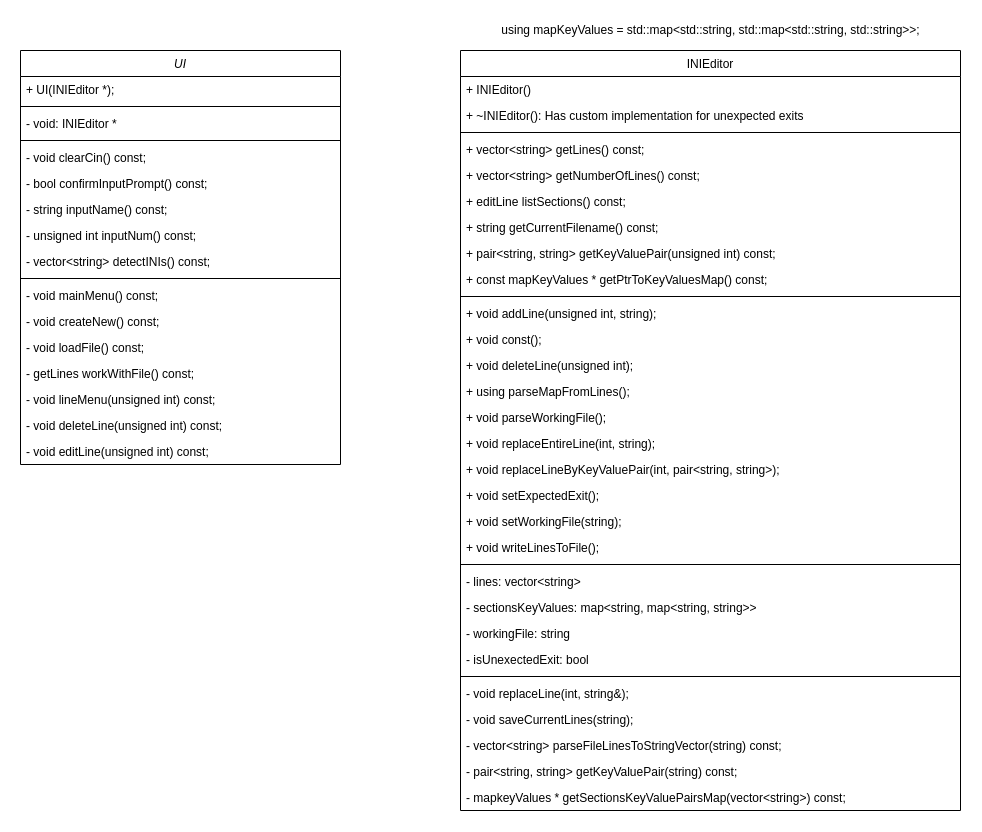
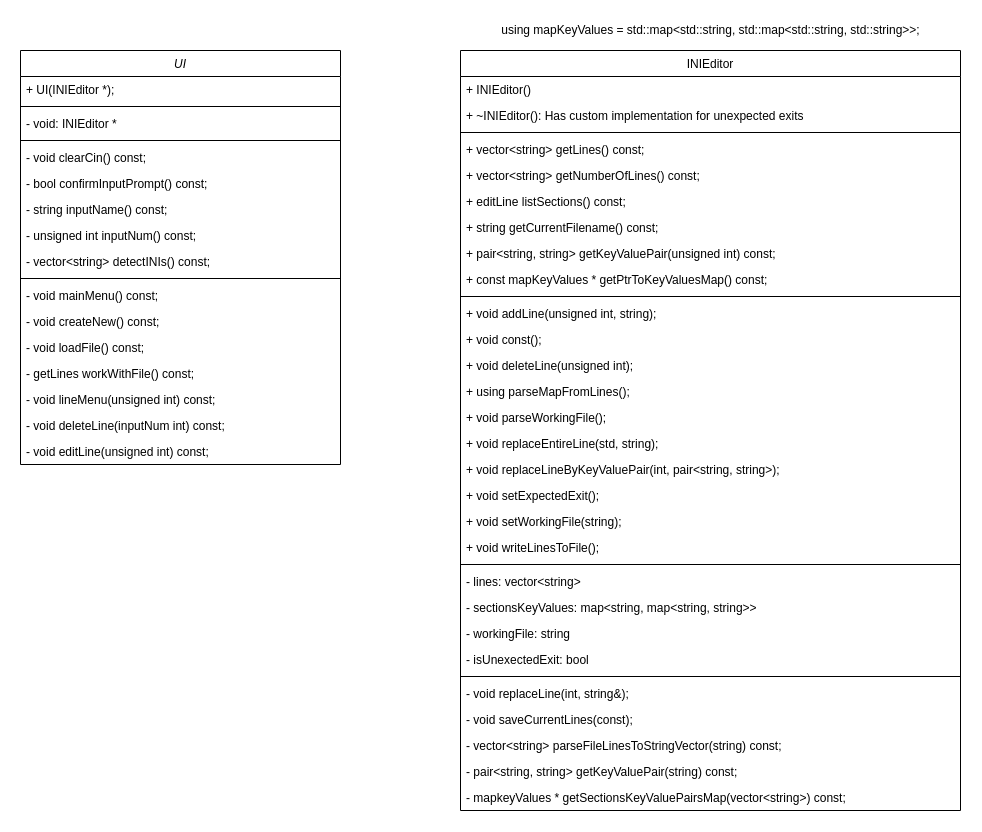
node "- void deleteLine(unsigned int) const;": label "- void deleteLine(unsigned int) const;" -> "- void deleteLine(inputNum int) const;"
node "+ void replaceEntireLine(int, string);": label "+ void replaceEntireLine(int, string);" -> "+ void replaceEntireLine(std, string);"
node "- void saveCurrentLines(string);": label "- void saveCurrentLines(string);" -> "- void saveCurrentLines(const);"
